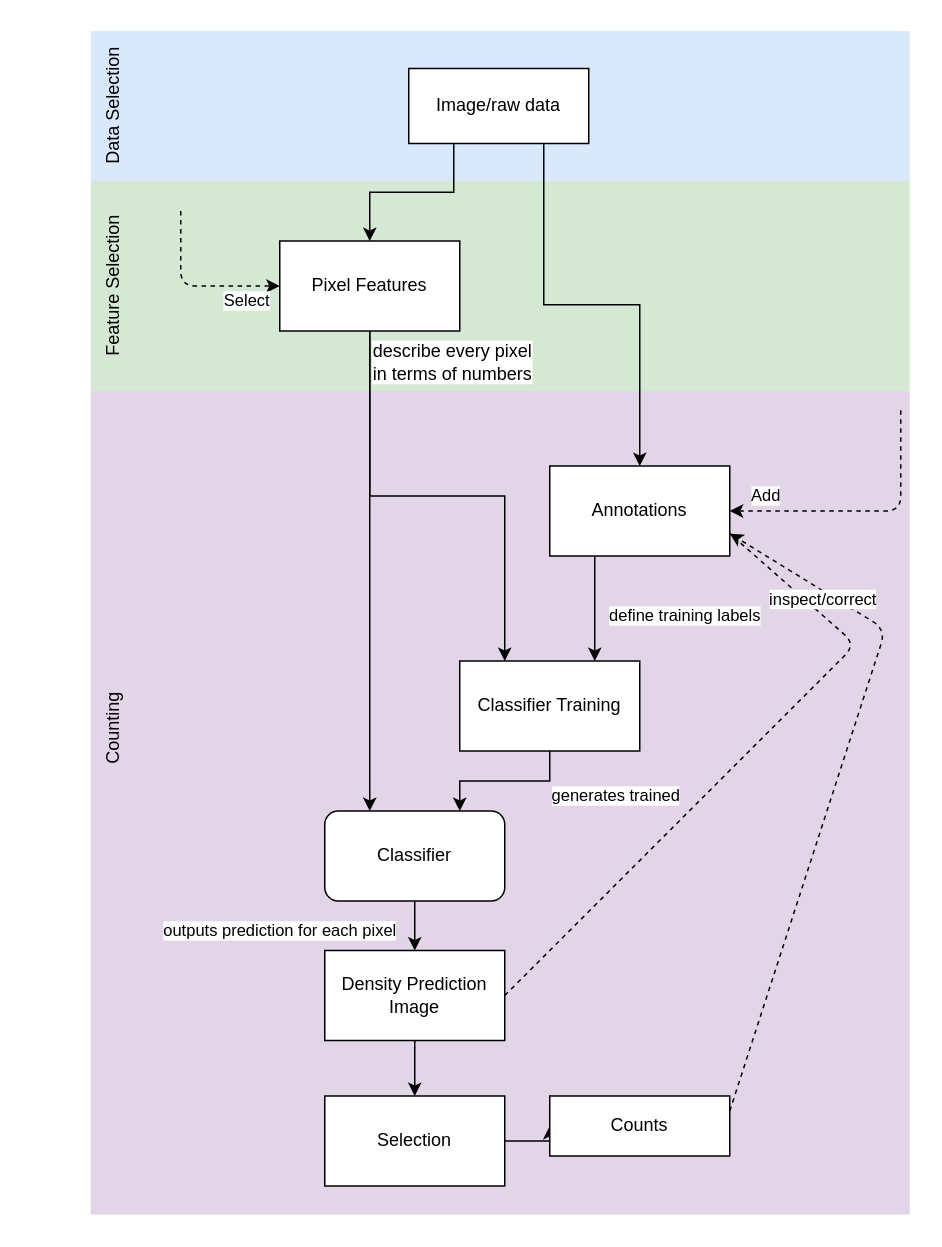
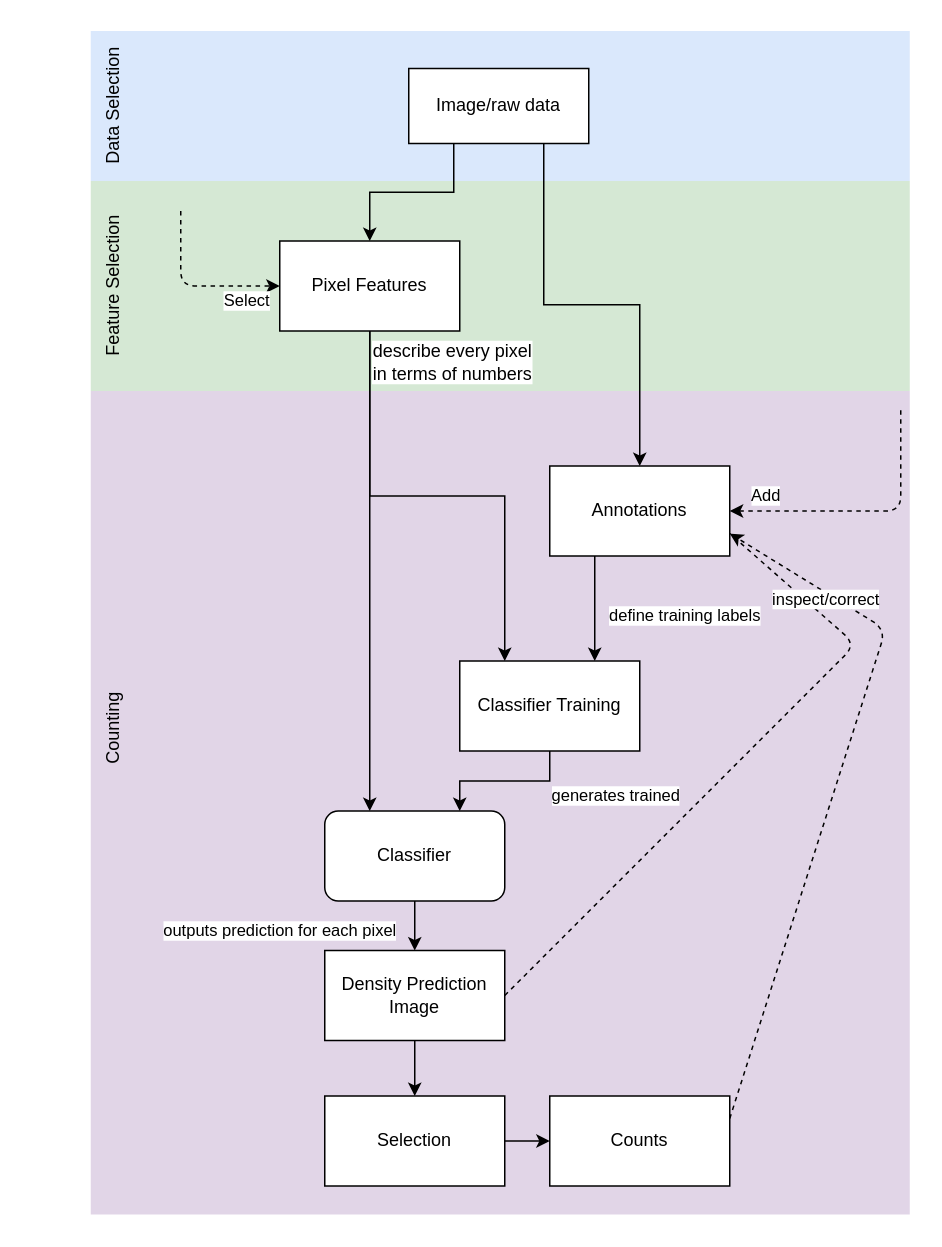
node "Counts": size 180x60 -> 180x90
